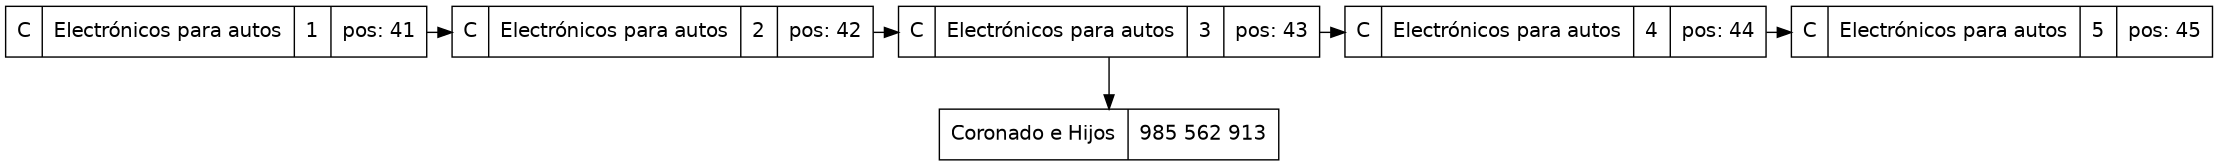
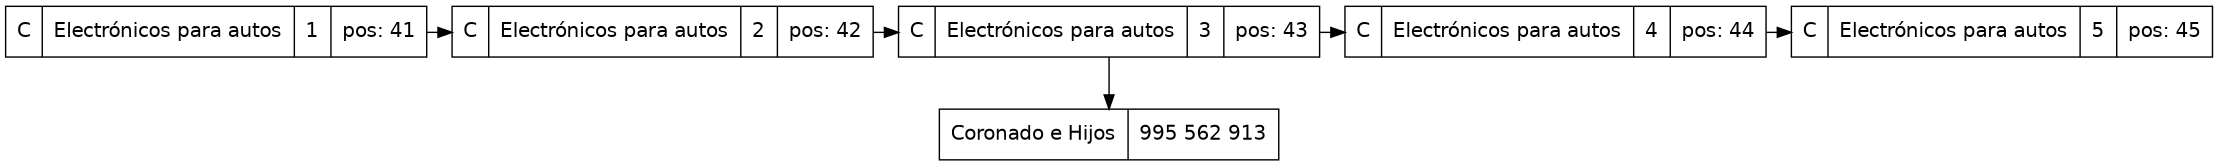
node "Coronado e Hijos": text "985 562 913" -> "995 562 913"
